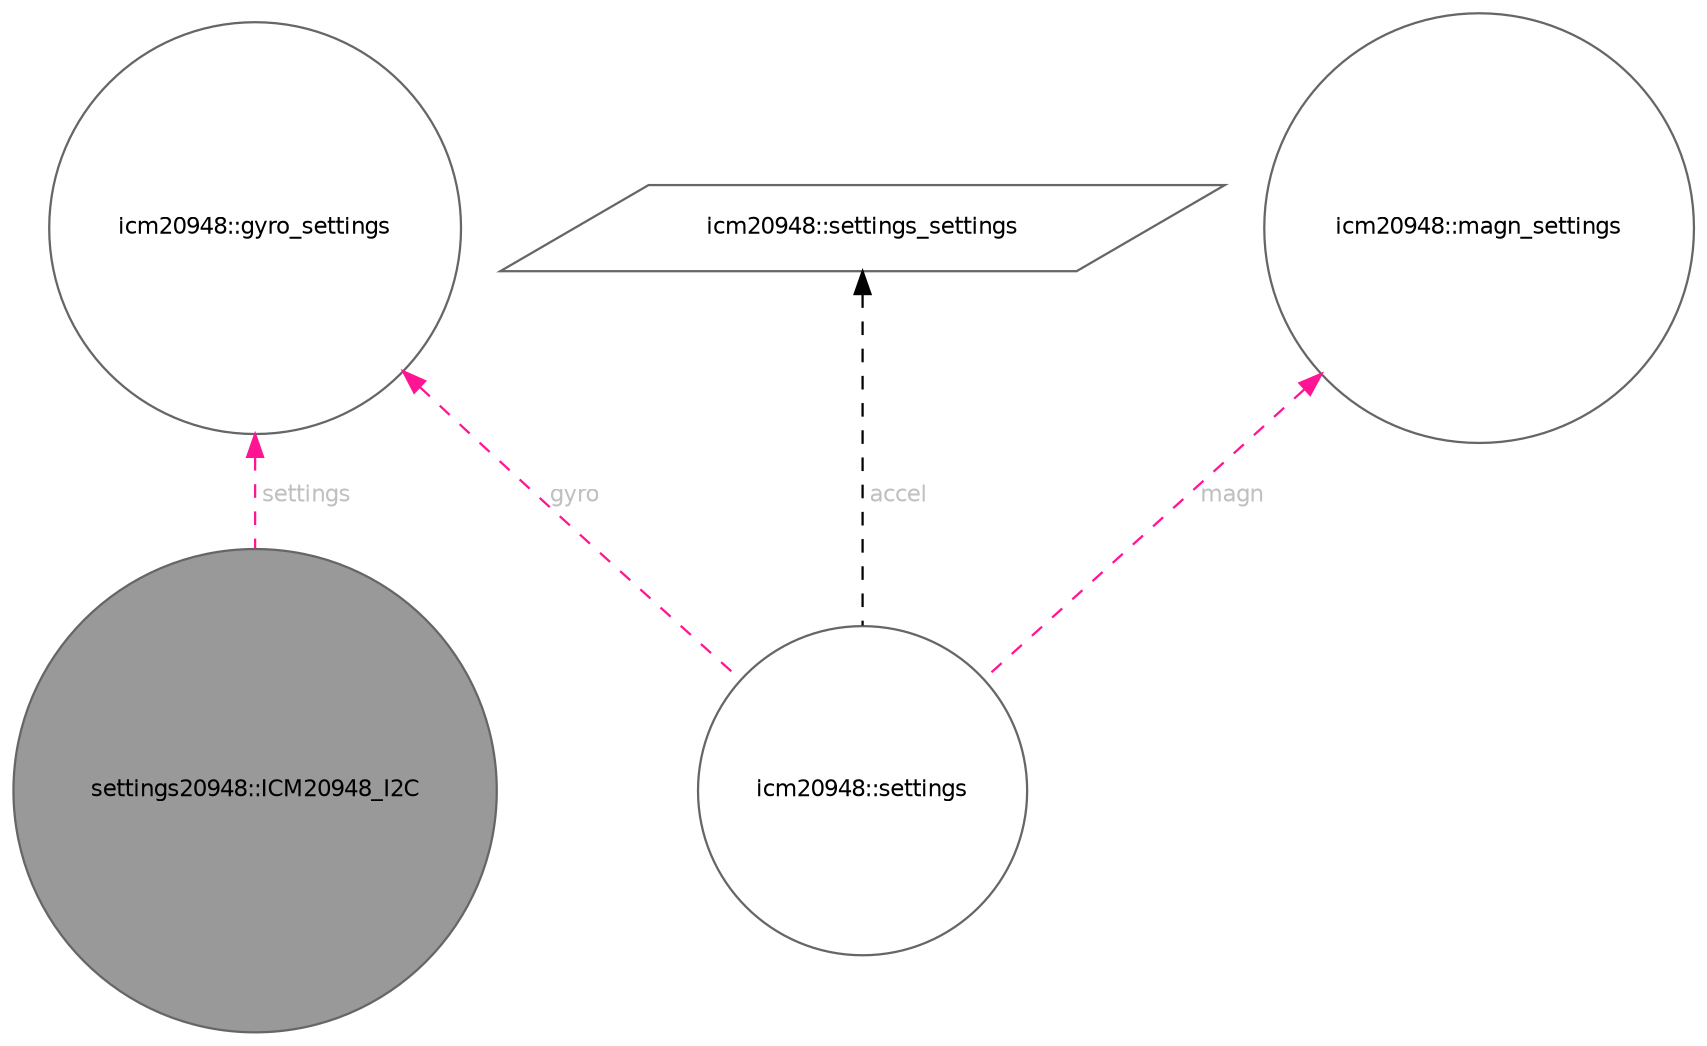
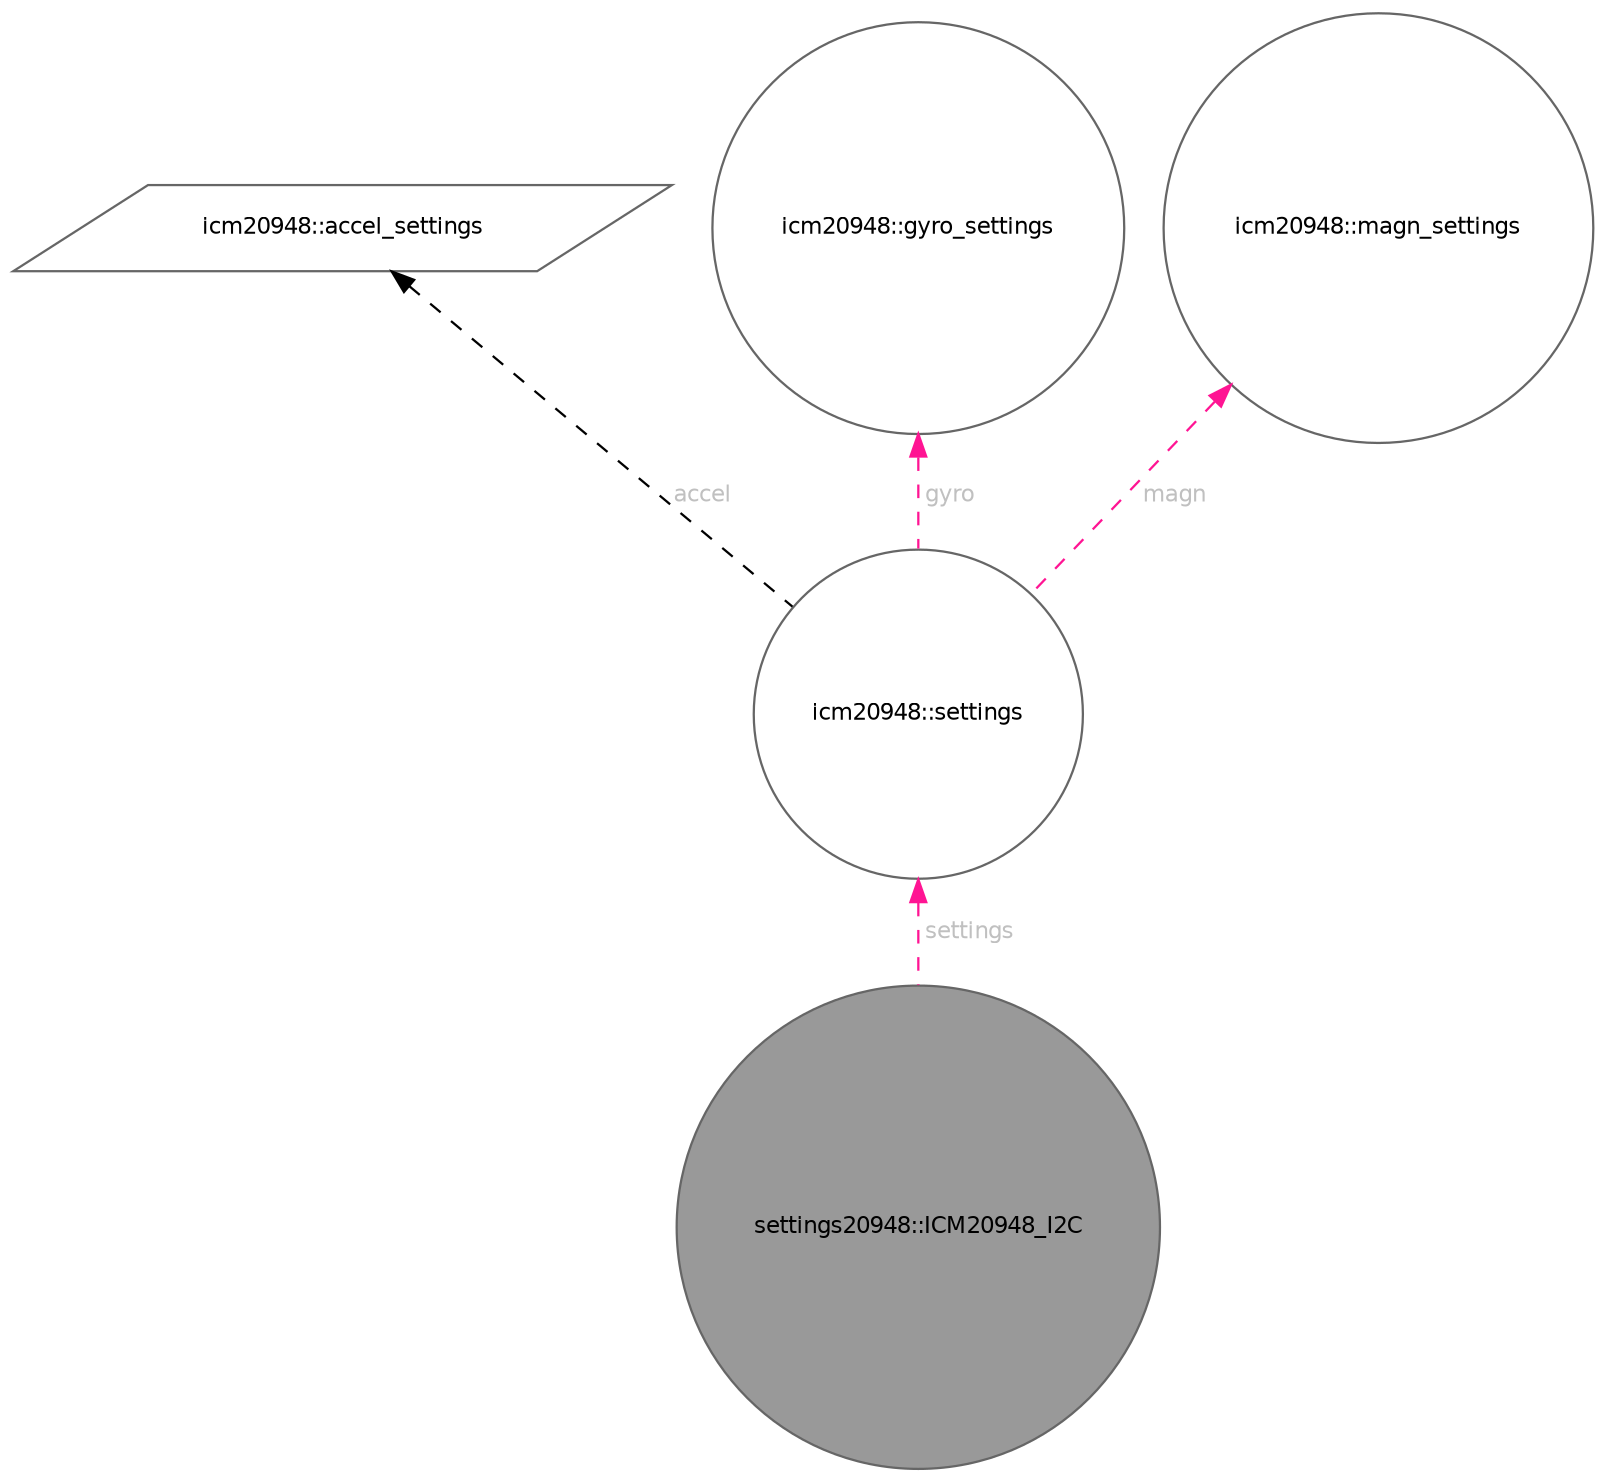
node "icm20948::settings_settings": label "icm20948::settings_settings" -> "icm20948::accel_settings"
edge "settings20948::ICM20948_I2C" -> "icm20948::gyro_settings": now "settings20948::ICM20948_I2C" -> "icm20948::settings"
